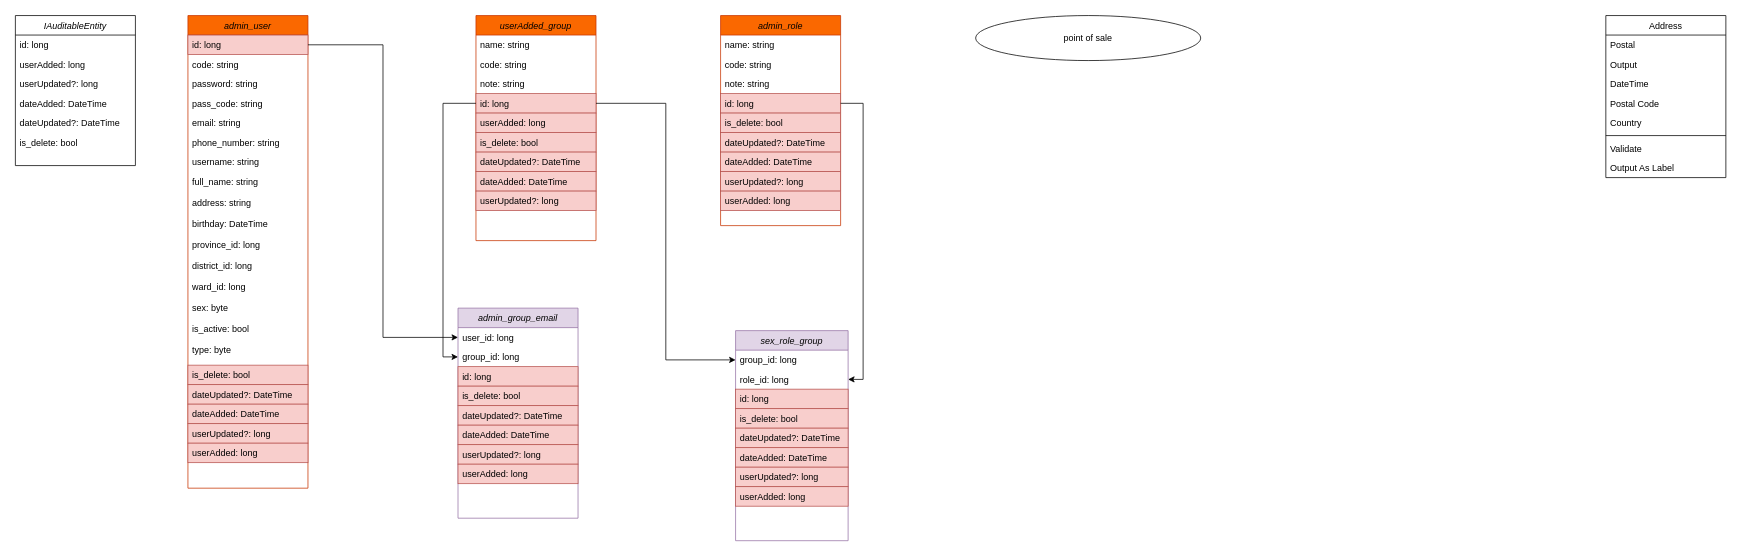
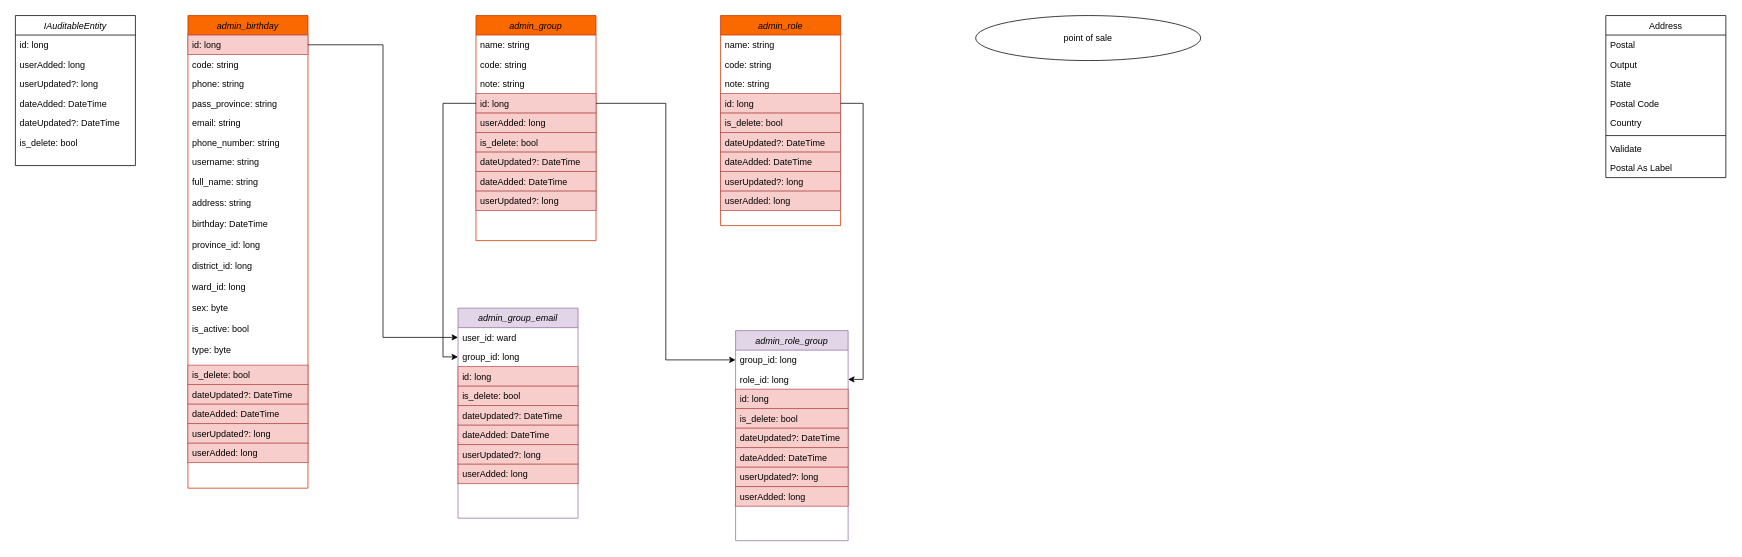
node "admin_user": label "admin_user" -> "admin_birthday"
node "userAdded_group": label "userAdded_group" -> "admin_group"
node "password: string": label "password: string" -> "phone: string"
node "DateTime": label "DateTime" -> "State"
node "pass_code: string": label "pass_code: string" -> "pass_province: string"
node "Output As Label": label "Output As Label" -> "Postal As Label"
node "user_id: long": label "user_id: long" -> "user_id: ward"
node "sex_role_group": label "sex_role_group" -> "admin_role_group"
